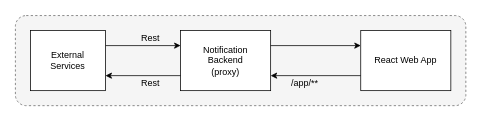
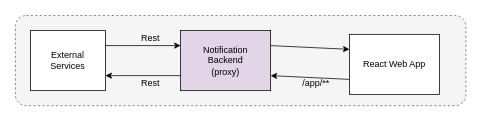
node "Notification Backend (proxy)": fillcolor #ffffff -> #e1d5e7
node "React Web App": moved (405, 60) -> (394, 64)
node "/app/**": moved (304, 83) -> (315, 83)
